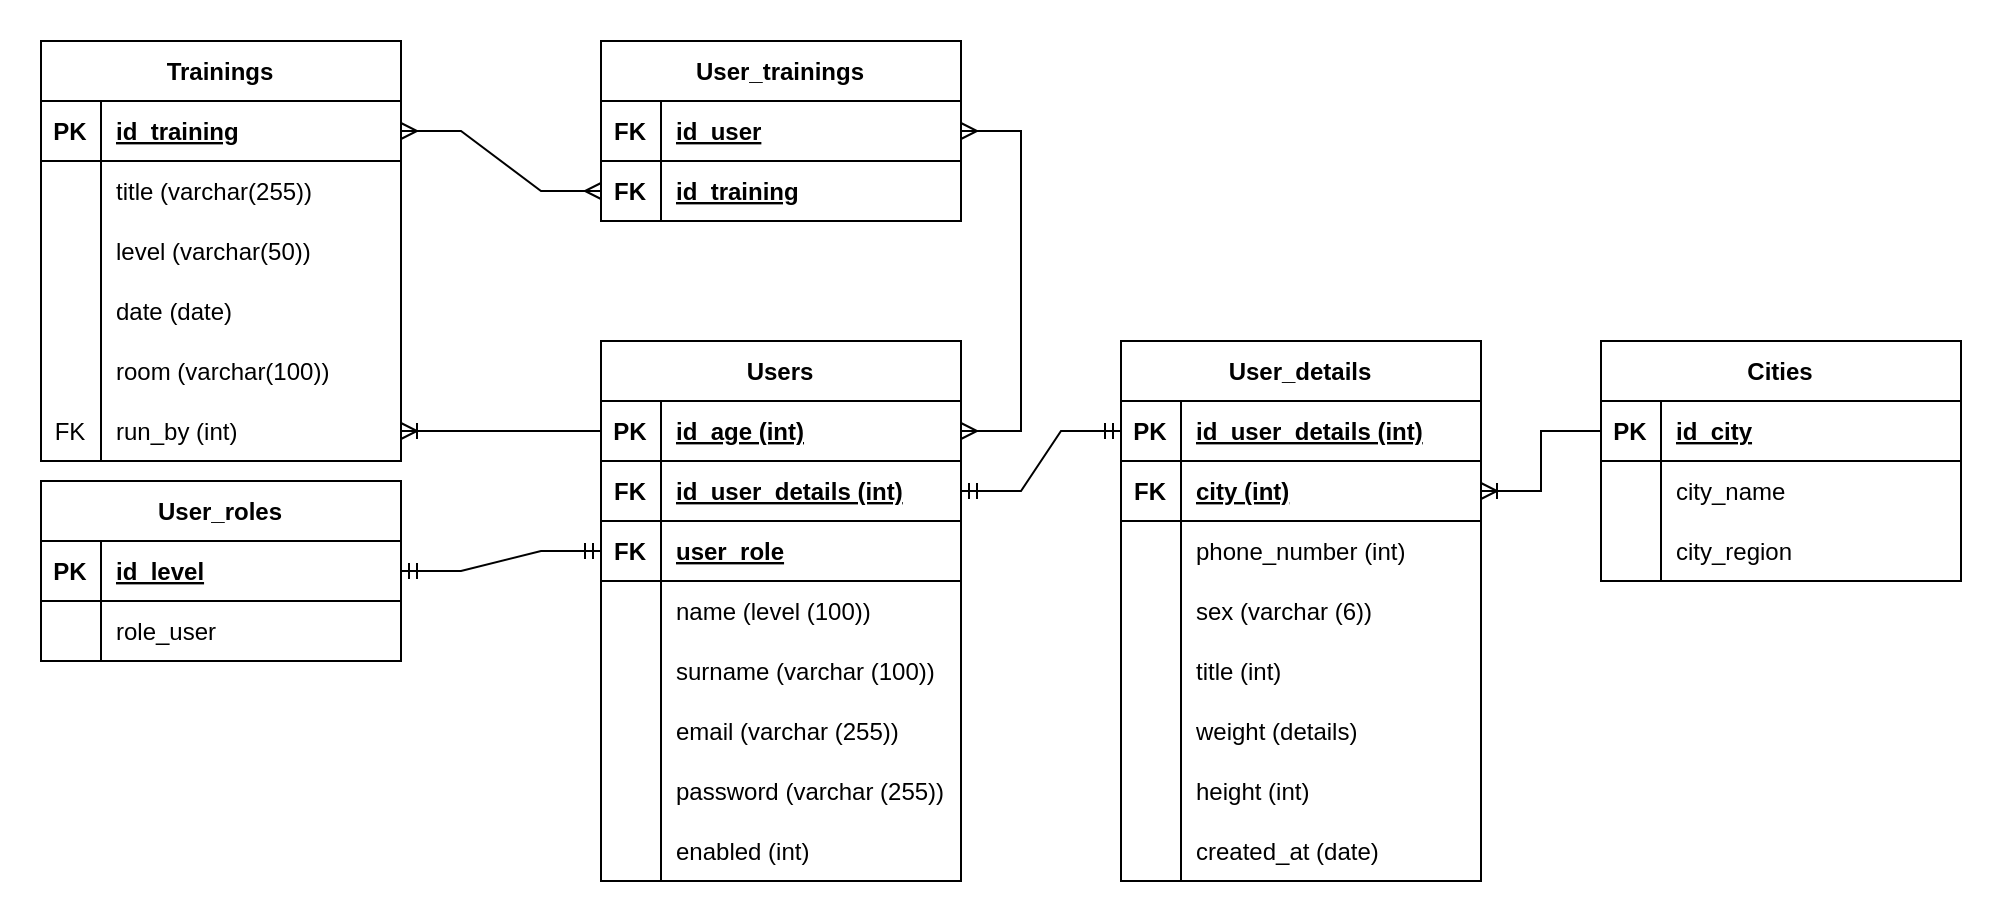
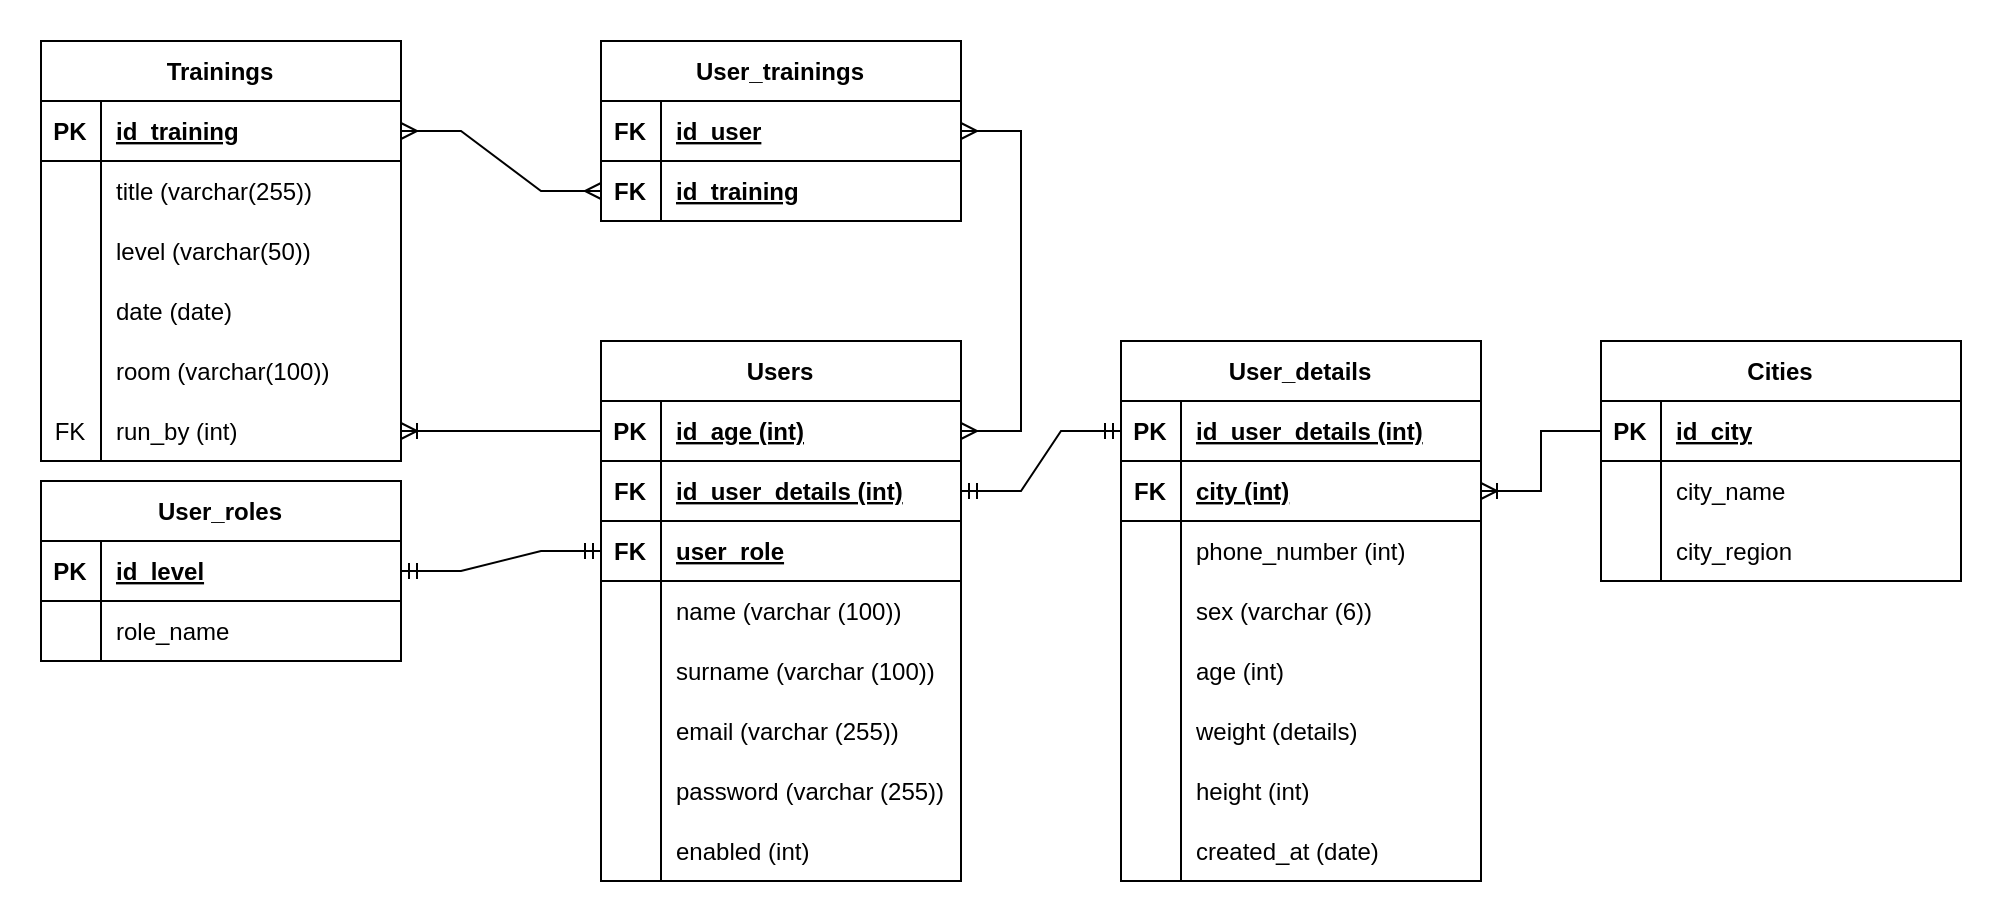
node "name (level (100))": label "name (level (100))" -> "name (varchar (100))"
node "role_user": label "role_user" -> "role_name"
node "title (int)": label "title (int)" -> "age (int)"
